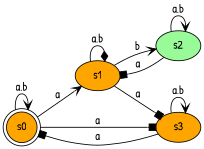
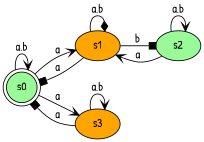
edge "s1" -> "s2": arrowhead vee -> box
edge "s2" -> "s1": arrowhead box -> vee
edge "s1" -> "s3": now "s1" -> "s0"
node "s0": fillcolor orange -> palegreen
edge "s0" -> "s3": arrowhead box -> vee
